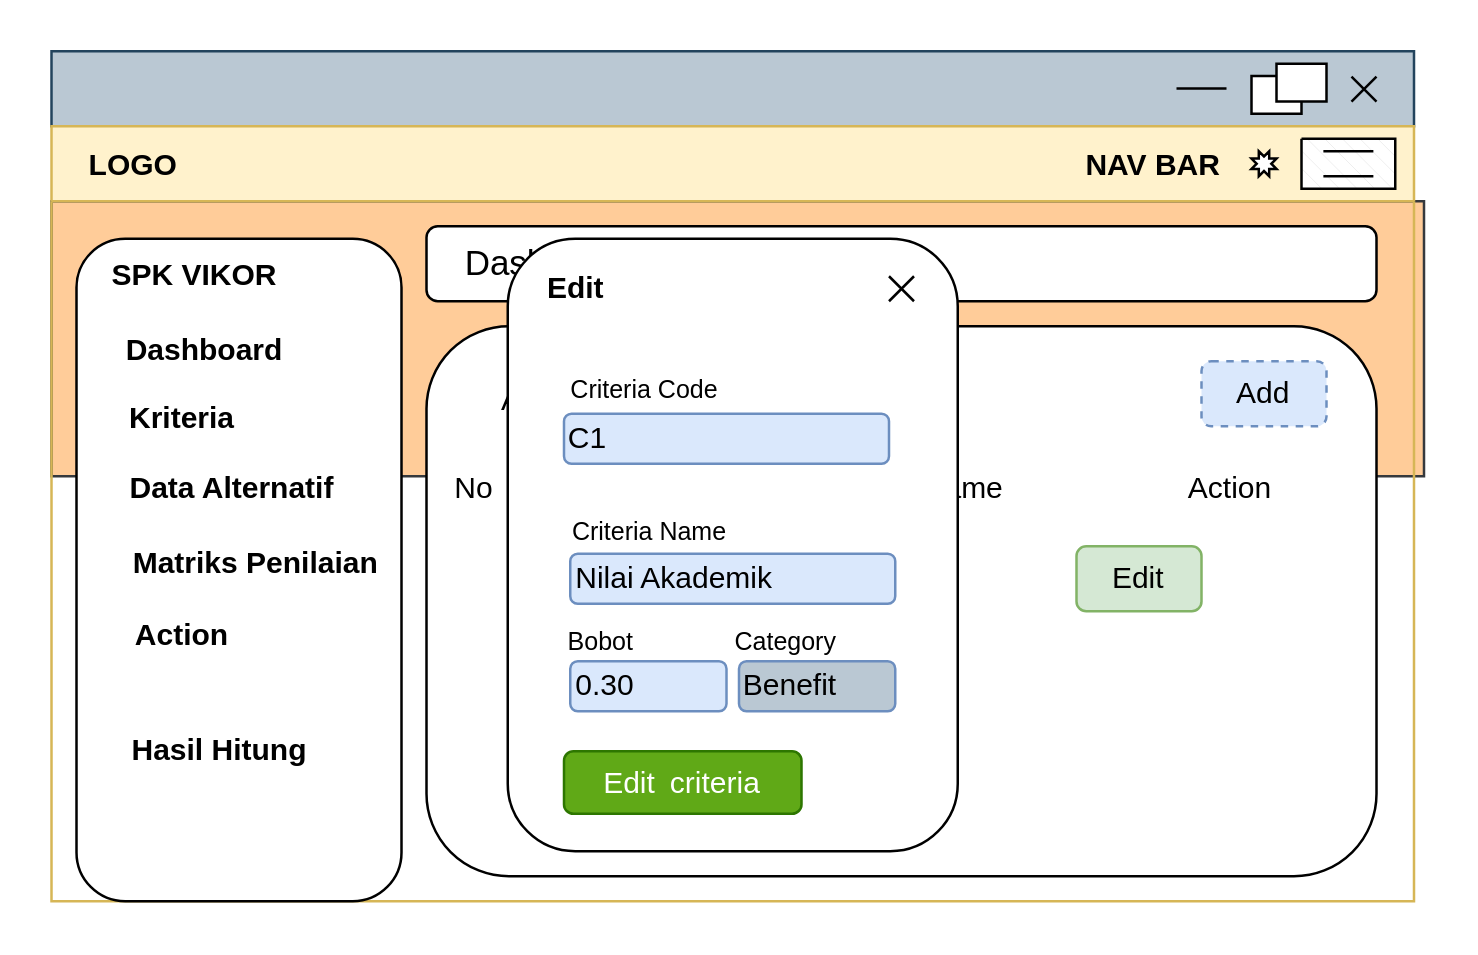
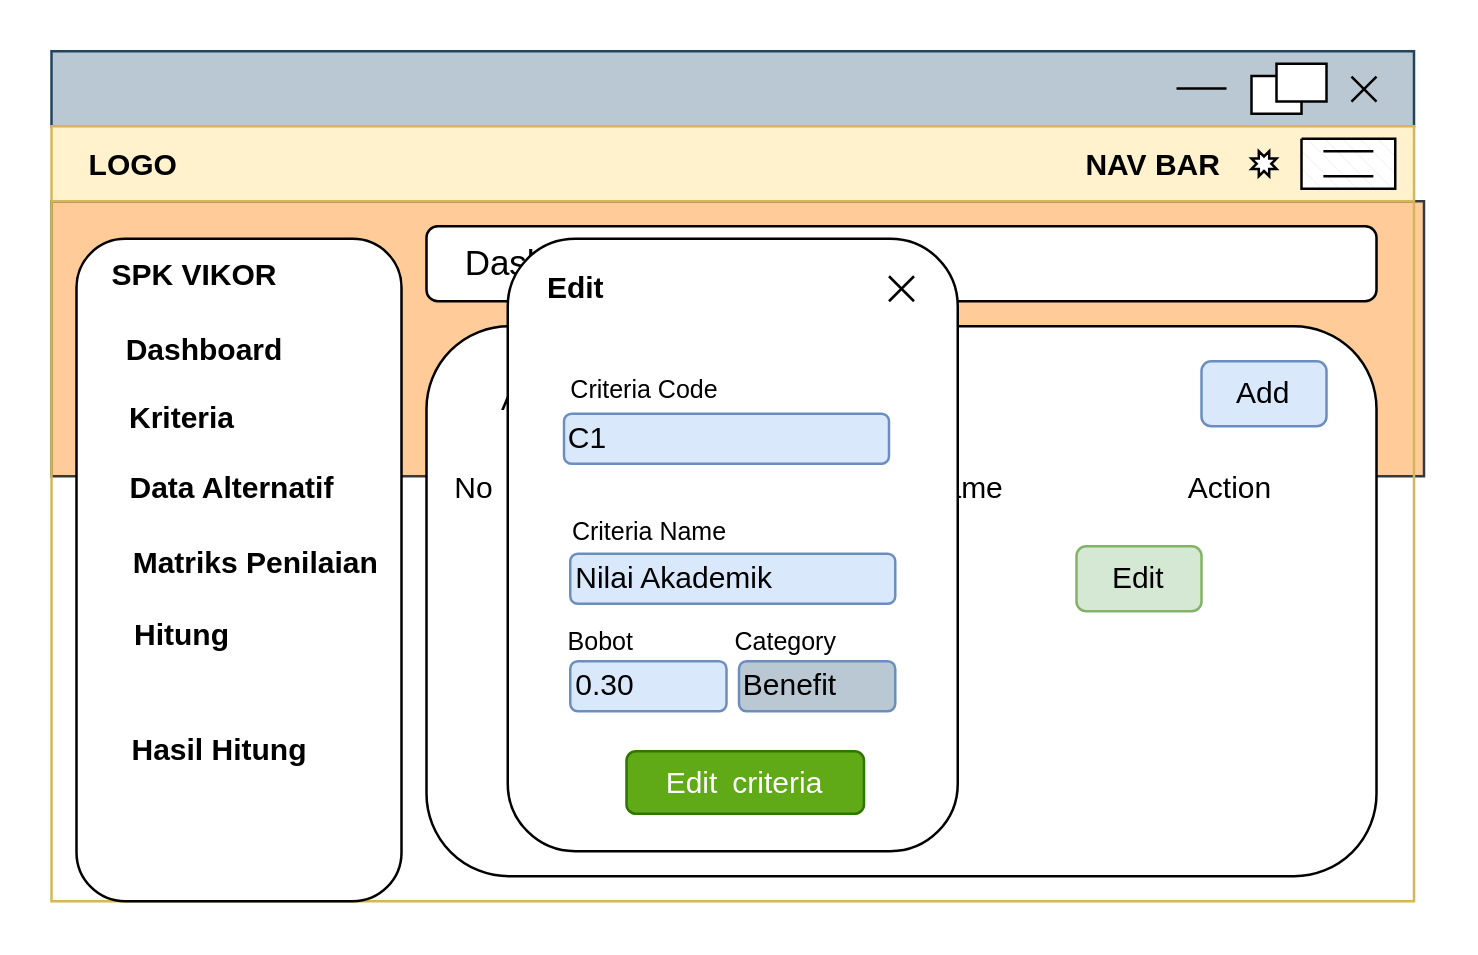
node "Add": style dashed -> solid
node "Action": label "Action" -> "Hitung"
node "Edit criteria": moved (683, 783) -> (745, 783)
